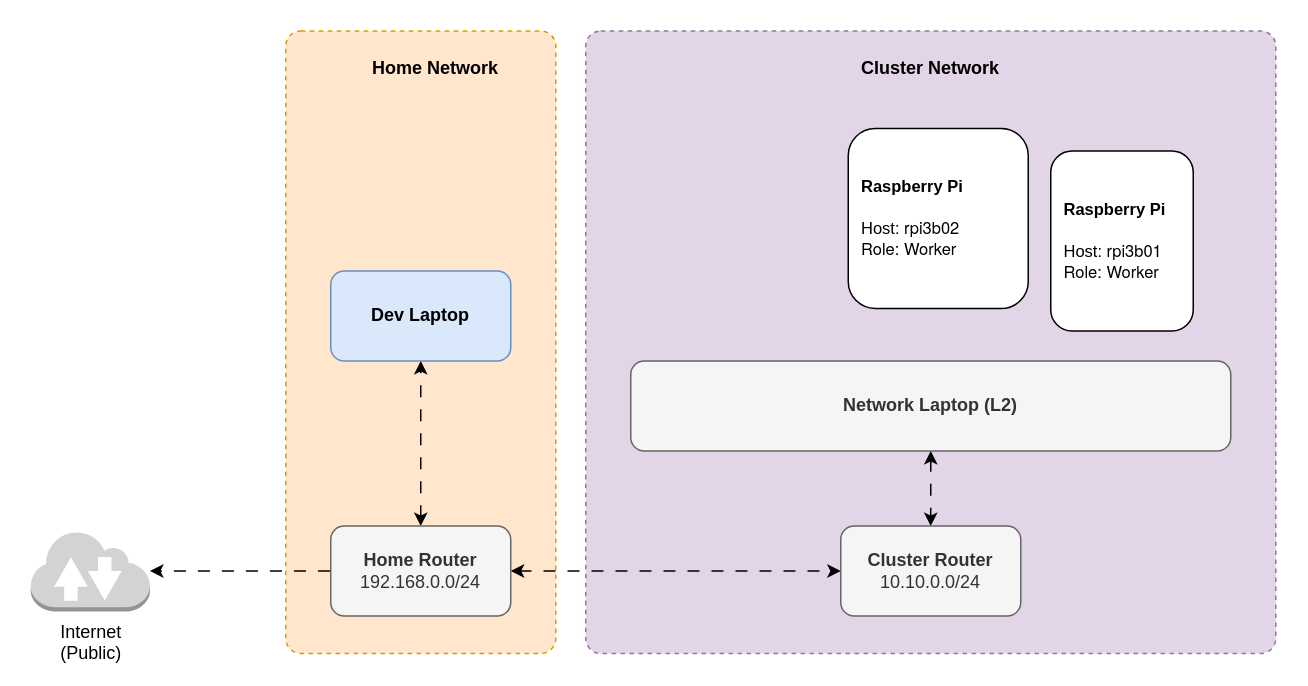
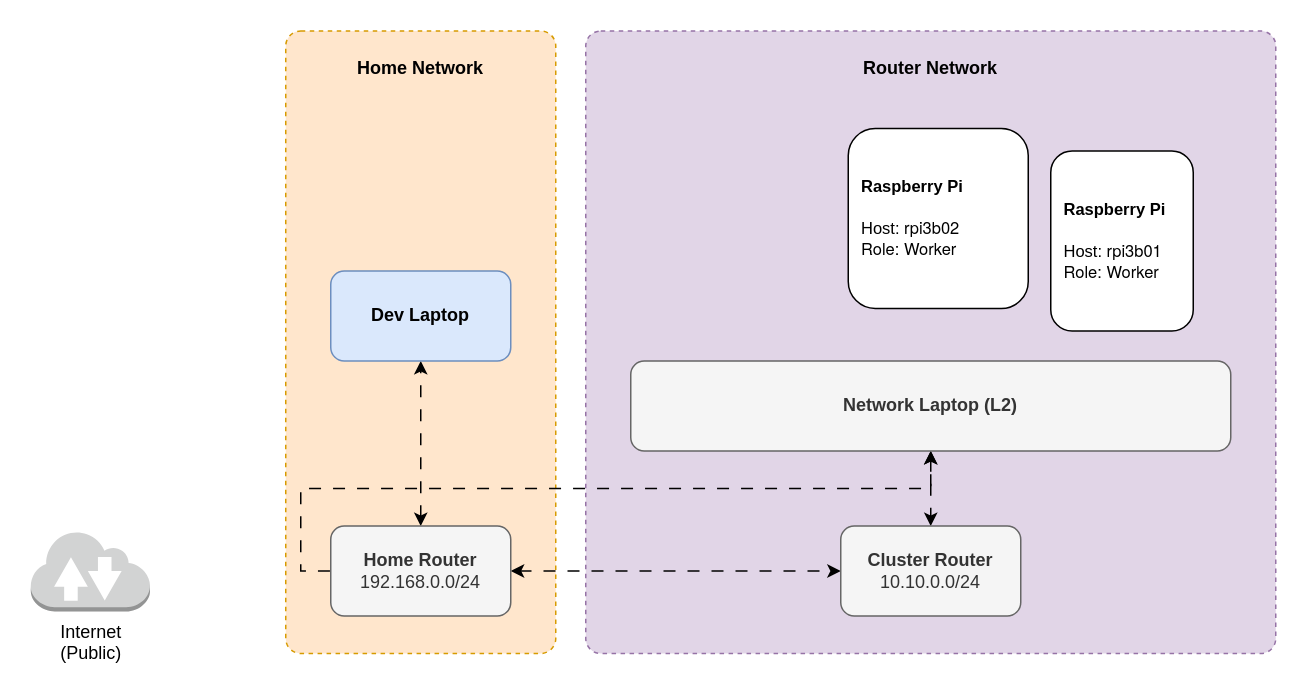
node "Home Network": moved (436, 68) -> (421, 68)
node "Cluster Network": label "Cluster Network" -> "Router Network"
edge "Home Router 192.168.0.0/24" -> "Internet (Public)": now "Home Router 192.168.0.0/24" -> "Network Laptop (L2)"
